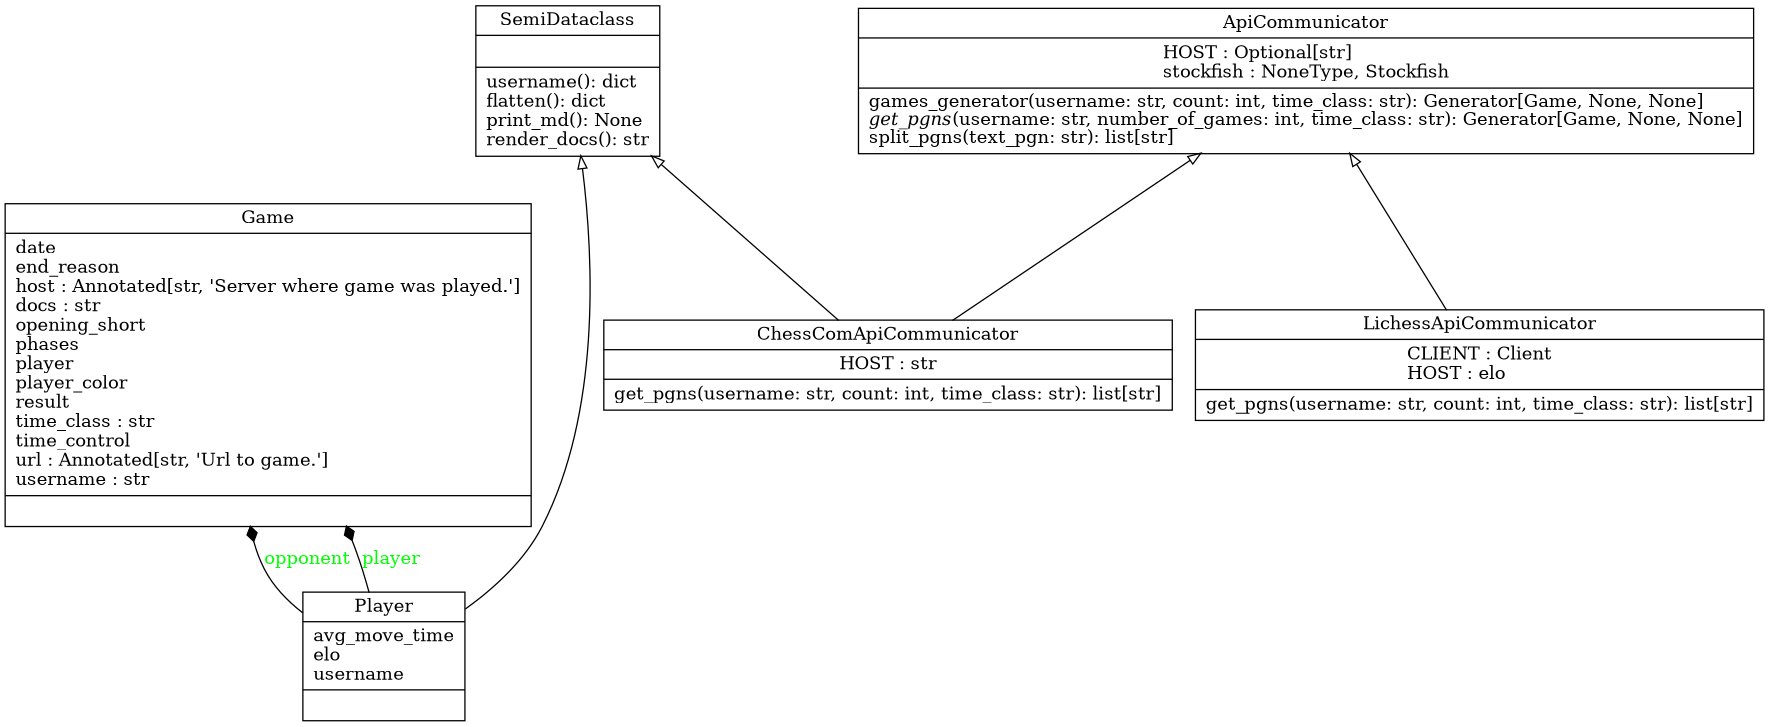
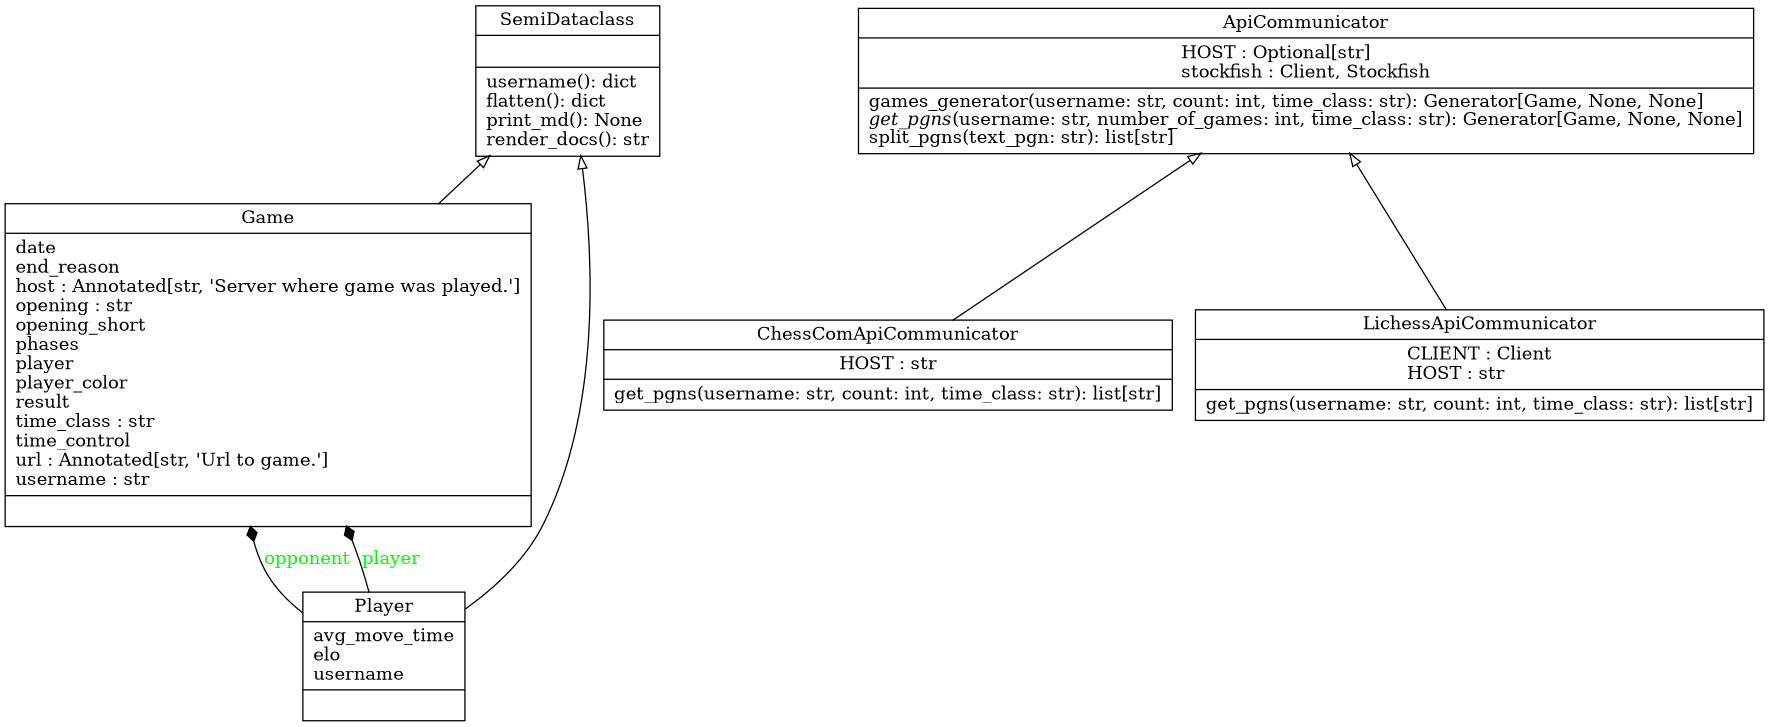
node "ApiCommunicator": text "stockfish : NoneType, Stockfish" -> "stockfish : Client, Stockfish"
edge "ChessComApiCommunicator" -> "SemiDataclass": now "Game" -> "SemiDataclass"
node "Game": text "docs : str" -> "opening : str"
node "LichessApiCommunicator": text "HOST : elo" -> "HOST : str"
